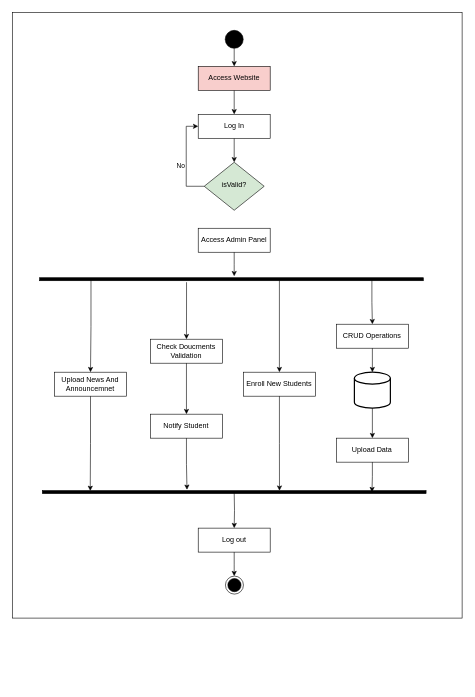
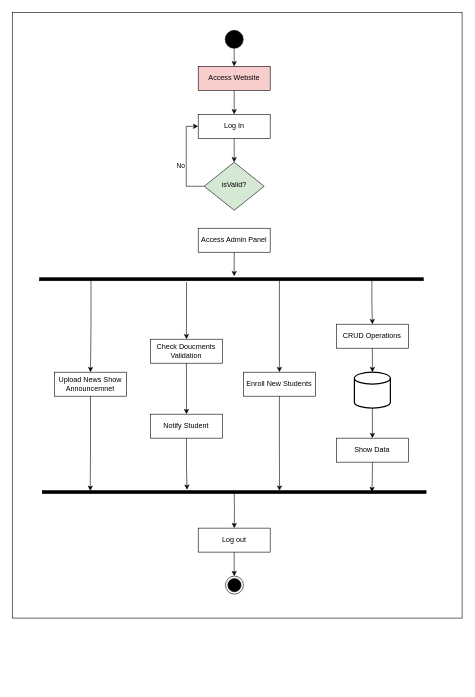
node "Upload News And Announcemnet": label "Upload News And Announcemnet" -> "Upload News Show Announcemnet"
node "Upload Data": label "Upload Data" -> "Show Data"
